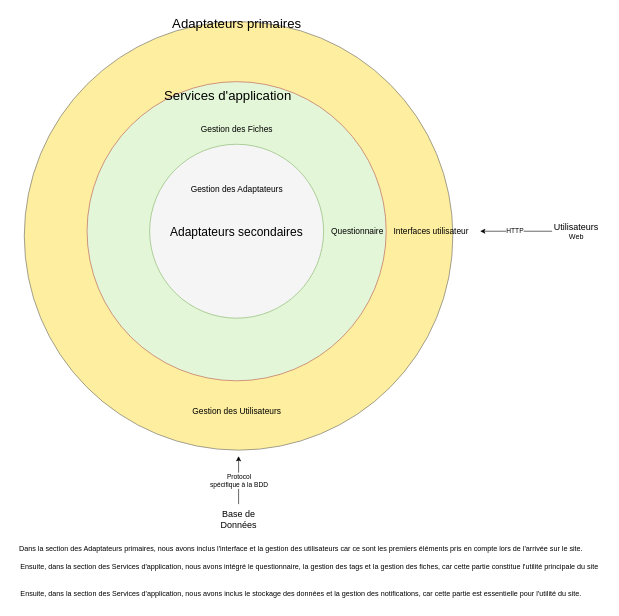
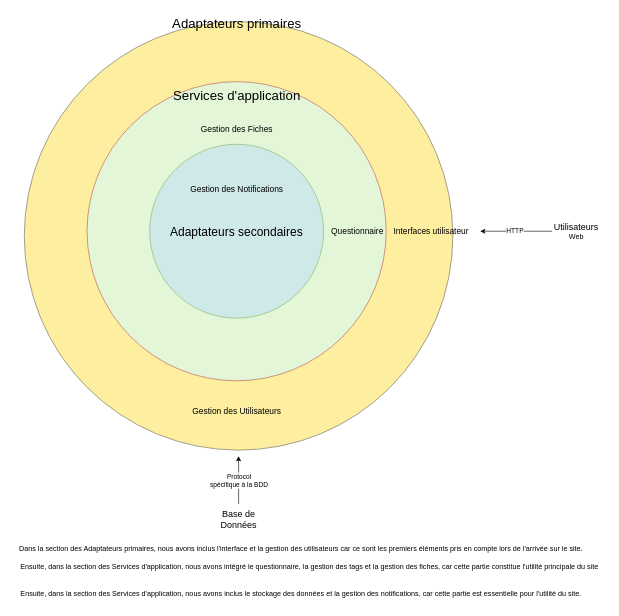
node "Services d'application": moved (228, 96) -> (237, 96)
node "Gestion des Adaptateurs": label "Gestion des Adaptateurs" -> "Gestion des Notifications"
node "Adaptateurs secondaires": fillcolor #f5f5f5 -> #cee9e8
